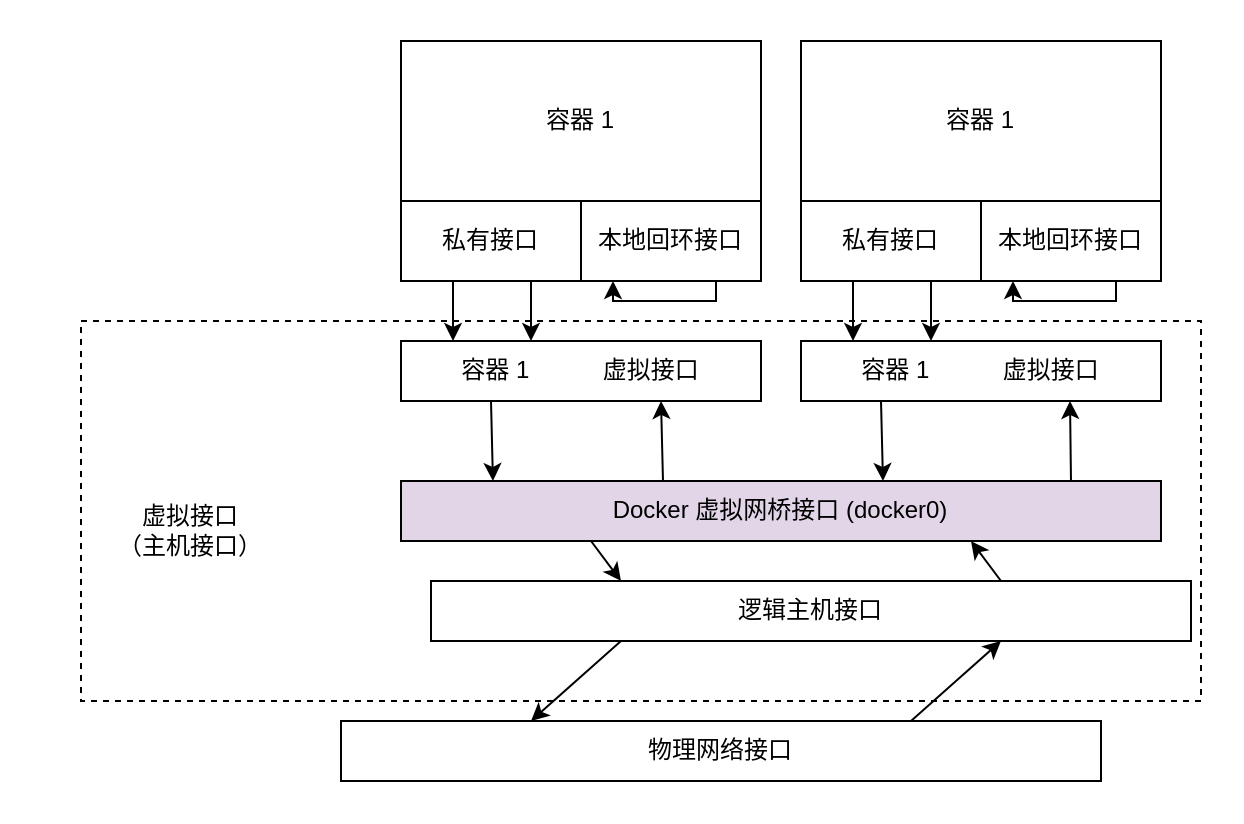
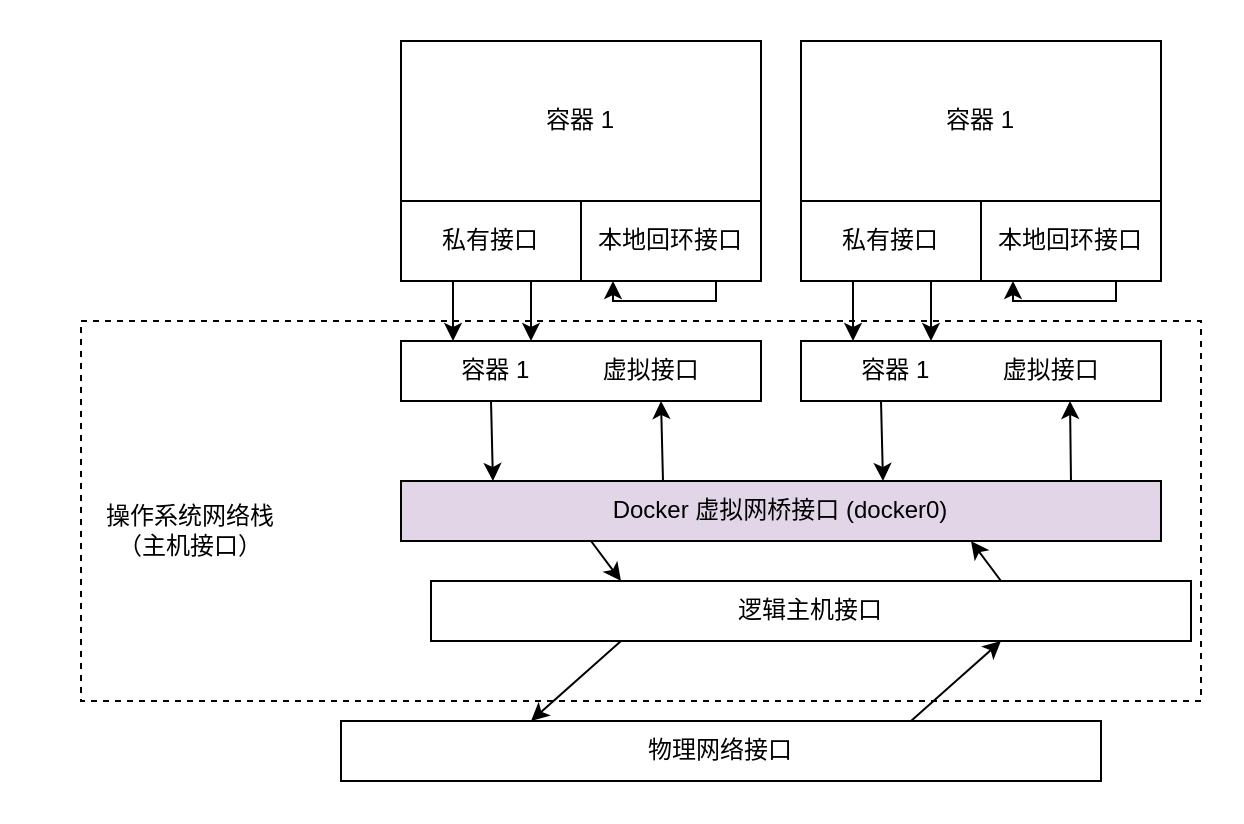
node "虚拟接口 （主机接口）": label "虚拟接口 （主机接口）" -> "操作系统网络栈 （主机接口）"
